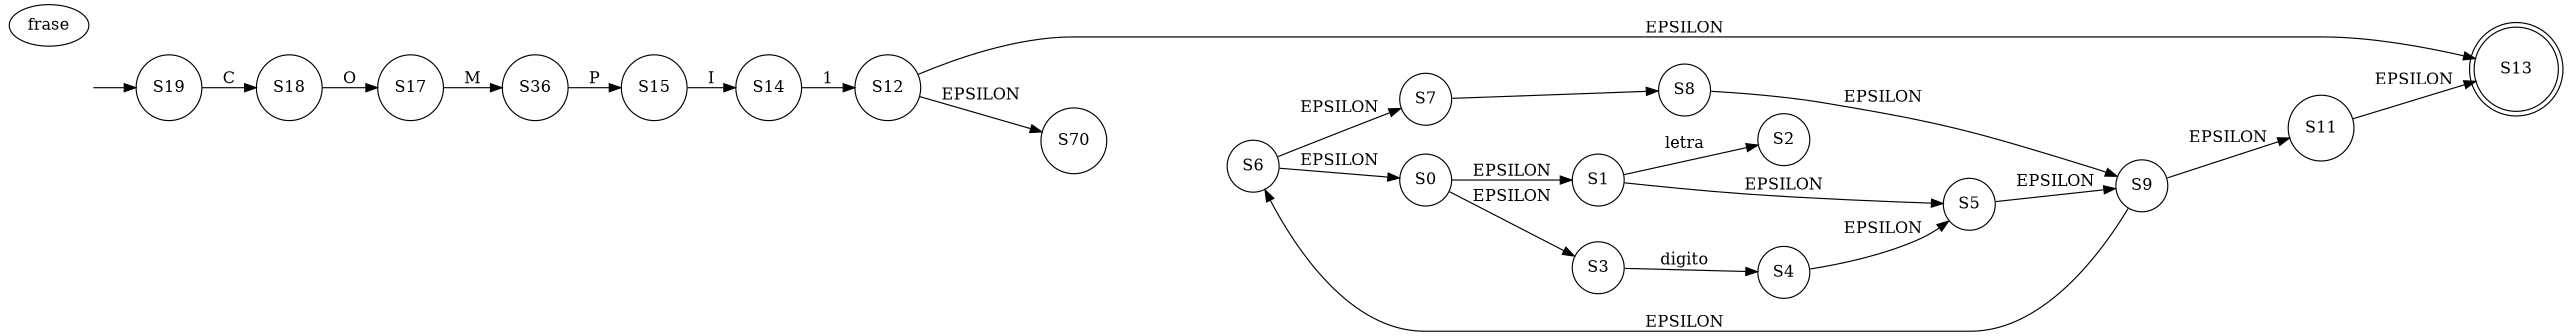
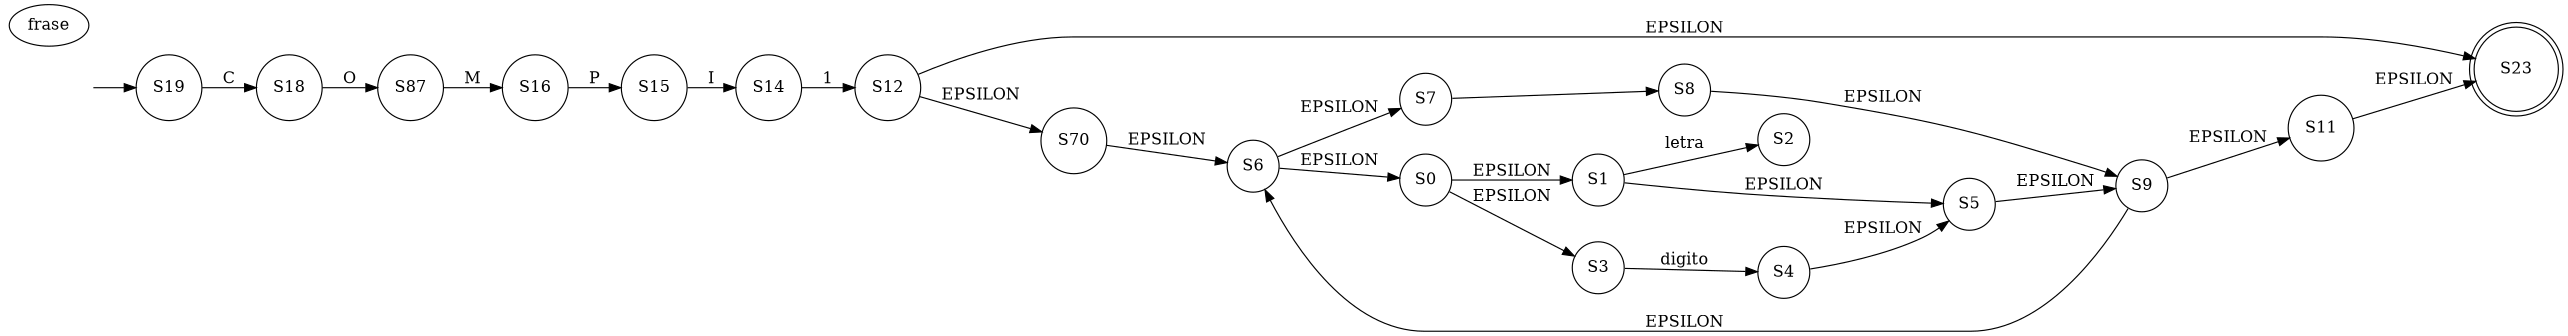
node "S13": label "S13" -> "S23"
node "S17": label "S17" -> "S87"
node "S36": label "S36" -> "S16"
edge "S70" -> "S6": added, label "EPSILON"
